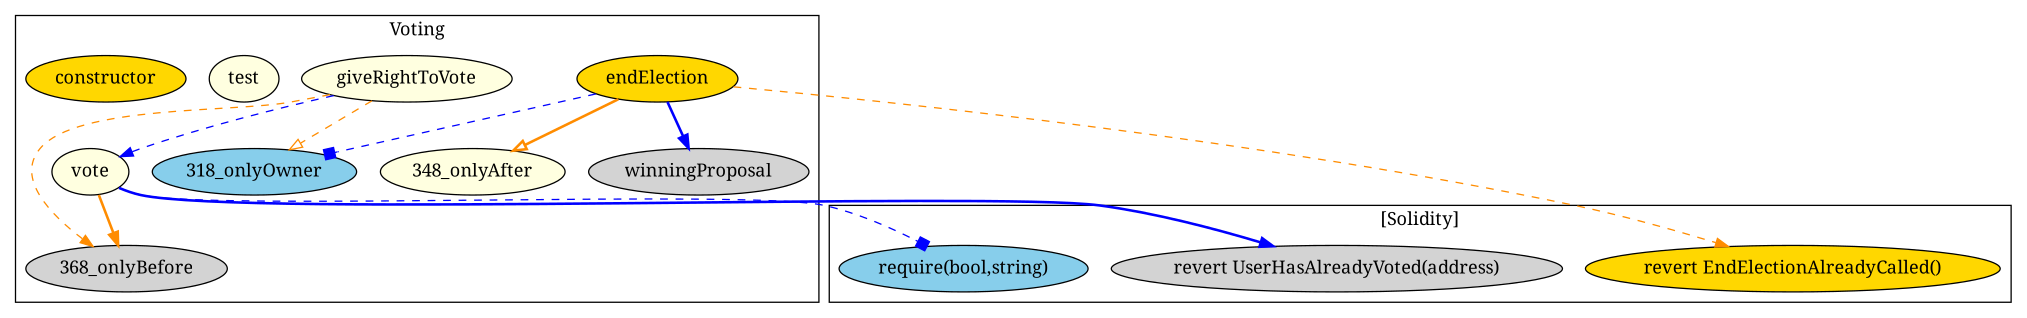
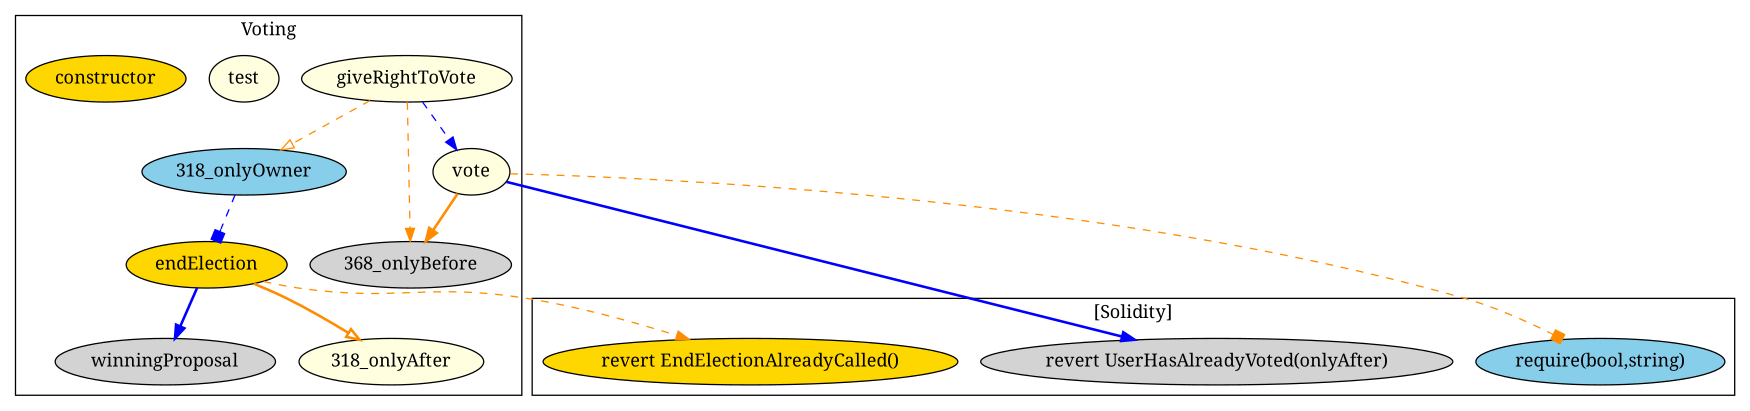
edge "endElection" -> "318_onlyOwner": reversed
node "348_onlyAfter": label "348_onlyAfter" -> "318_onlyAfter"
edge "vote" -> "require(bool,string)": color blue -> darkorange
node "revert UserHasAlreadyVoted(address)": label "revert UserHasAlreadyVoted(address)" -> "revert UserHasAlreadyVoted(onlyAfter)"
